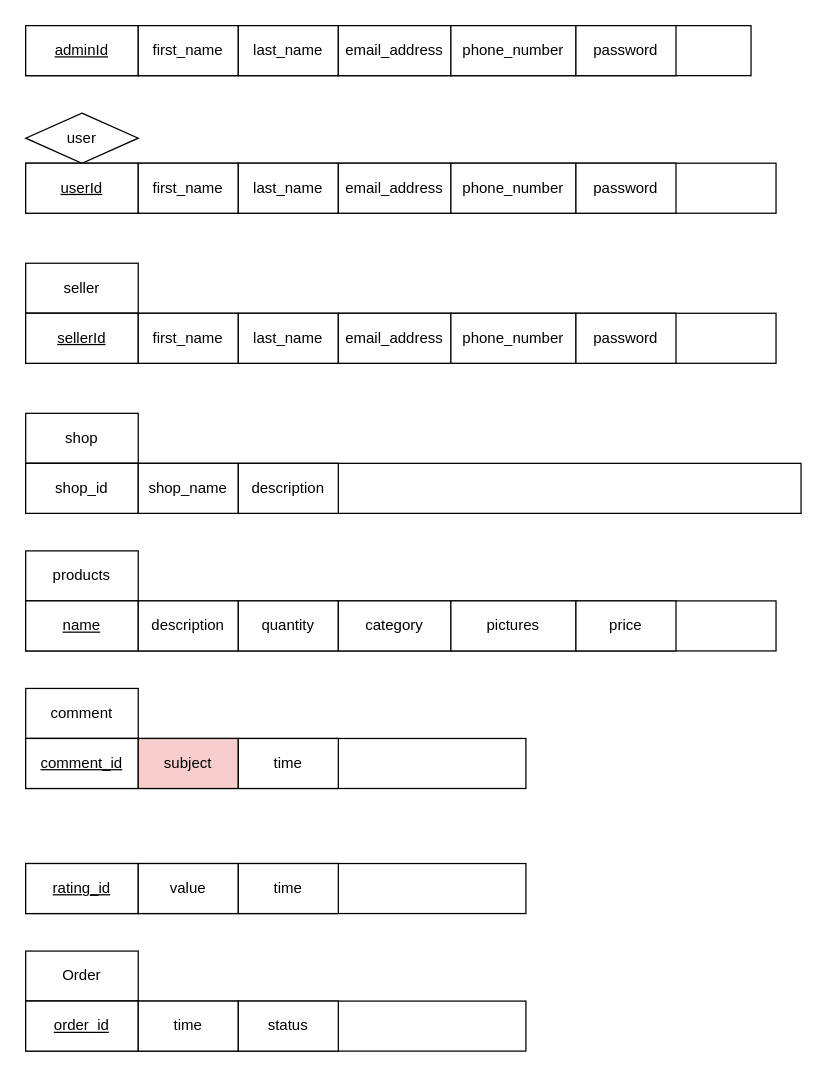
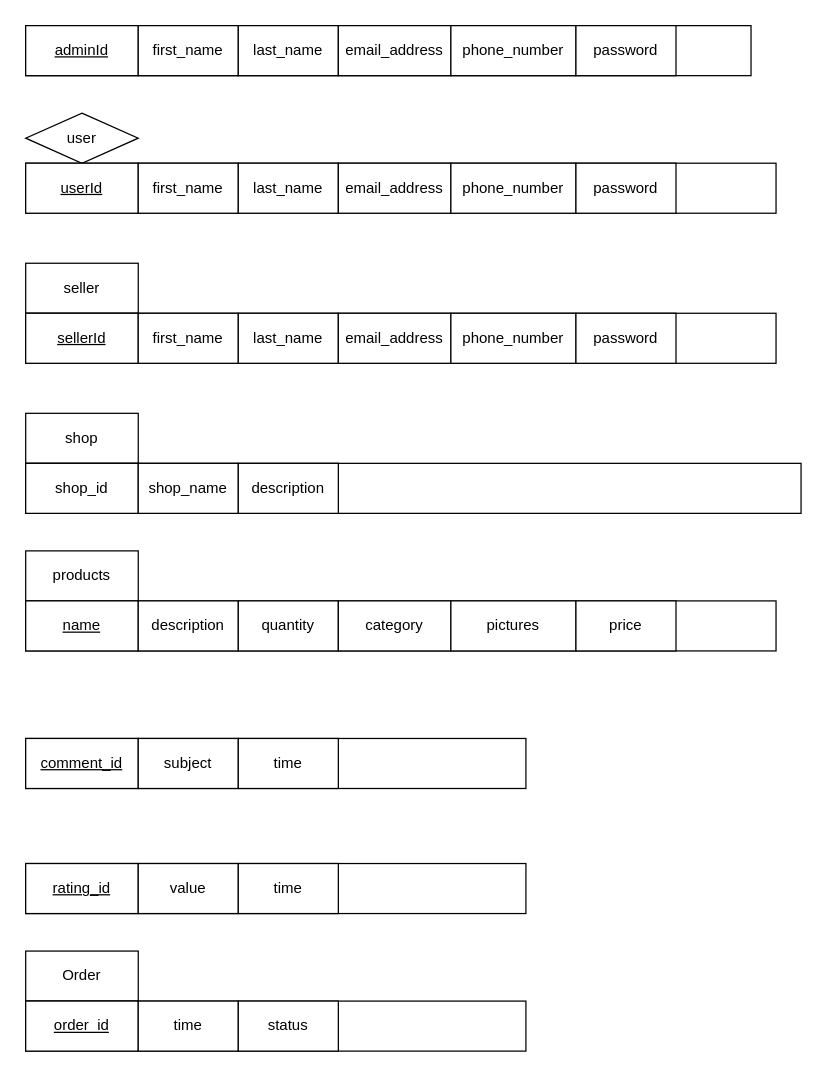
node "comment": removed
node "subject": fillcolor #f8cecc -> #ffffff
